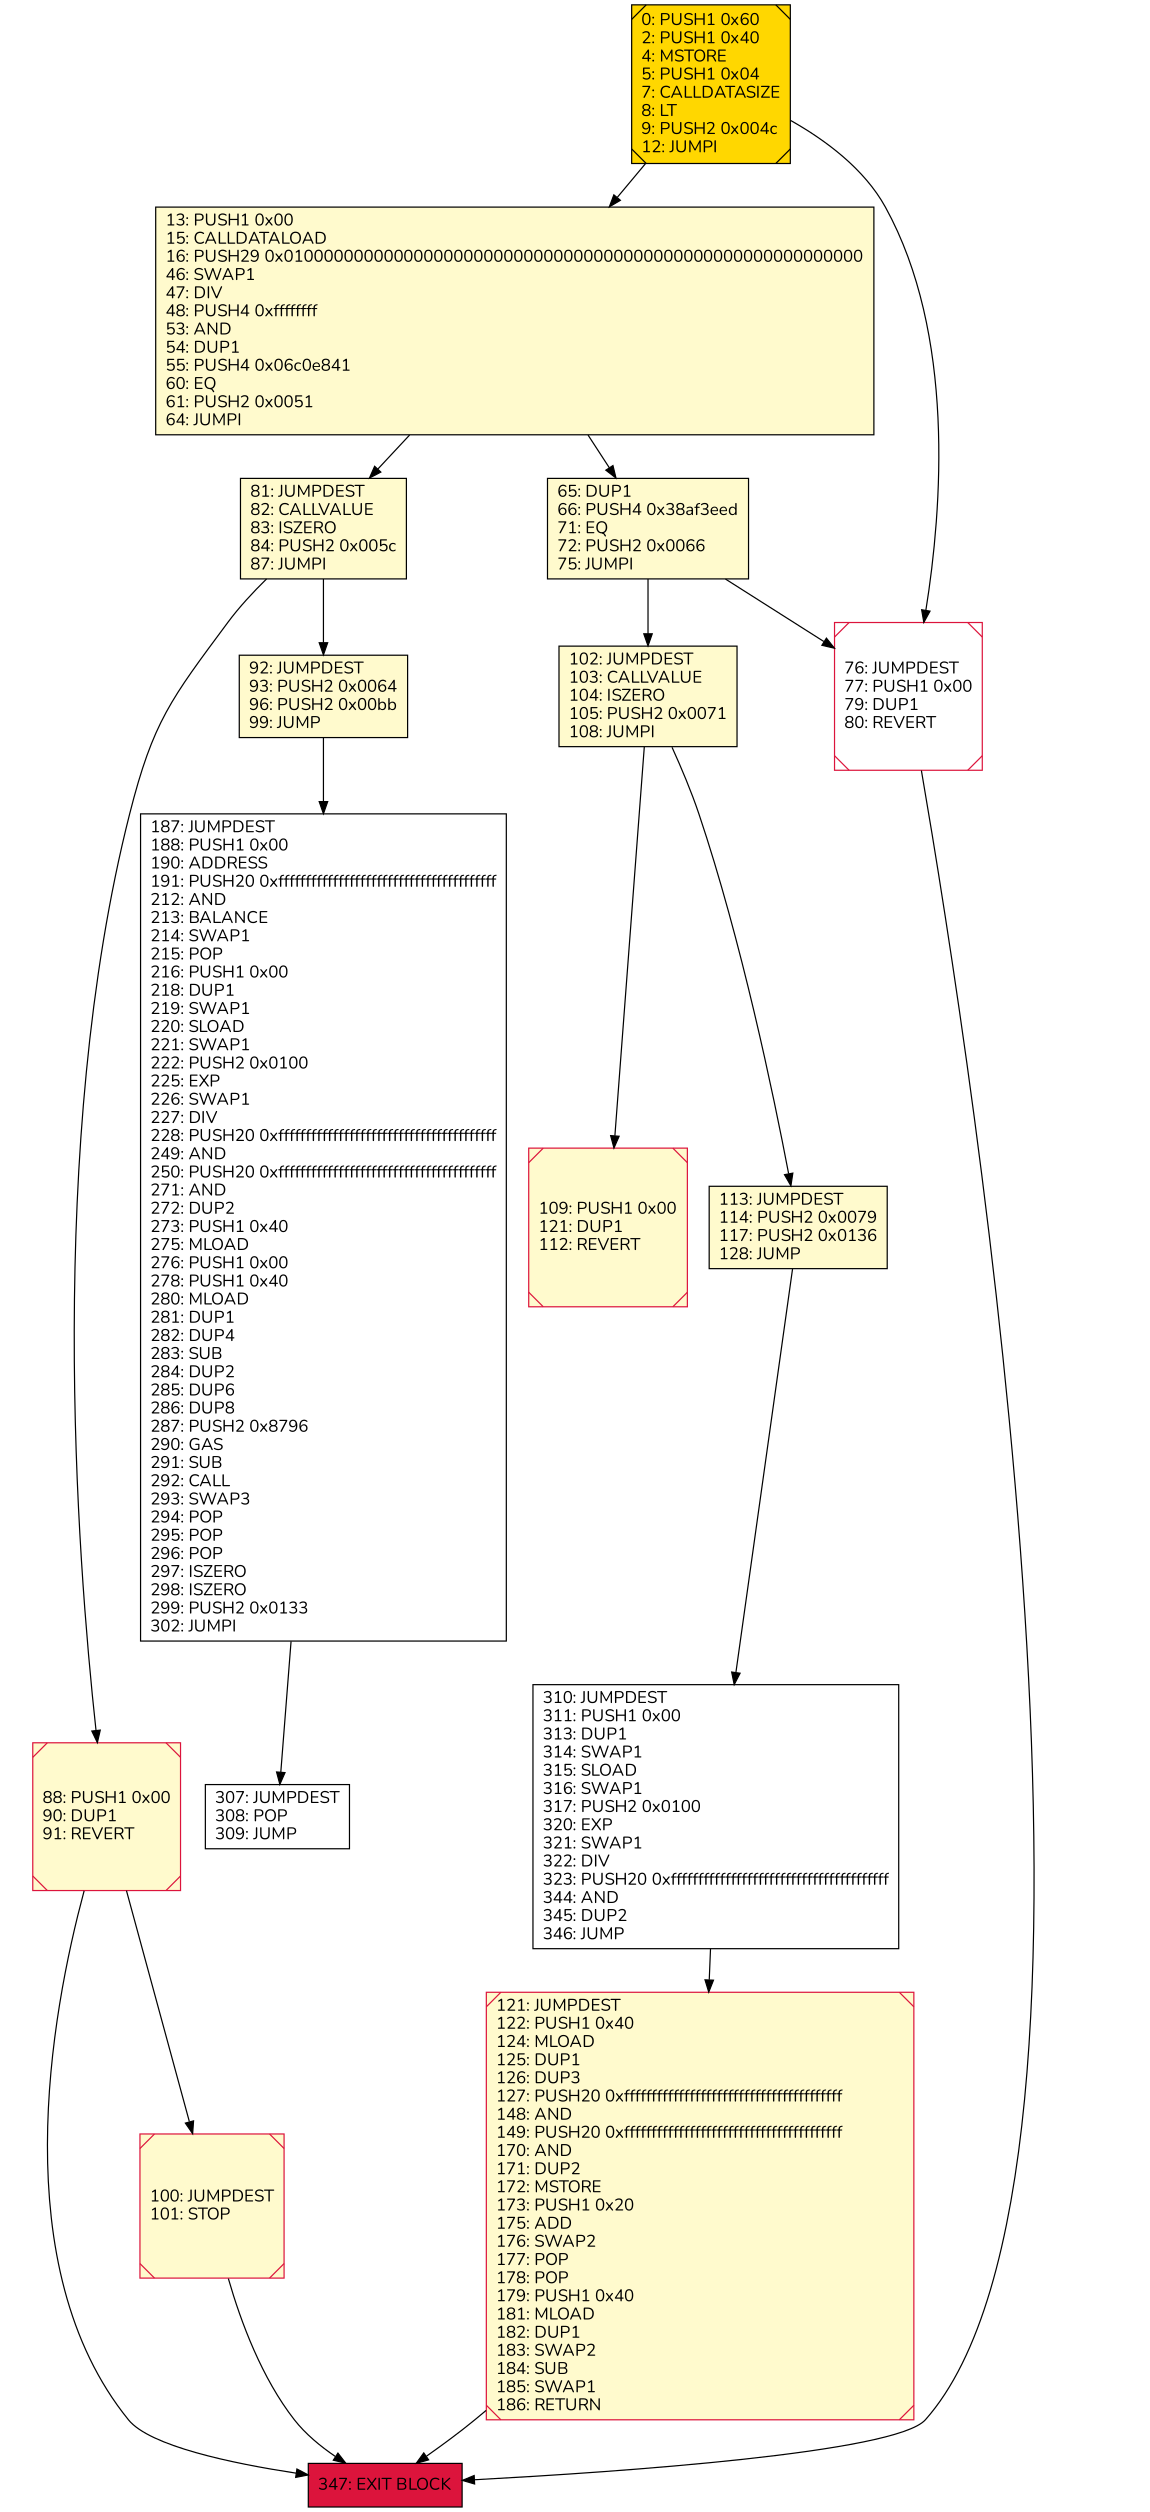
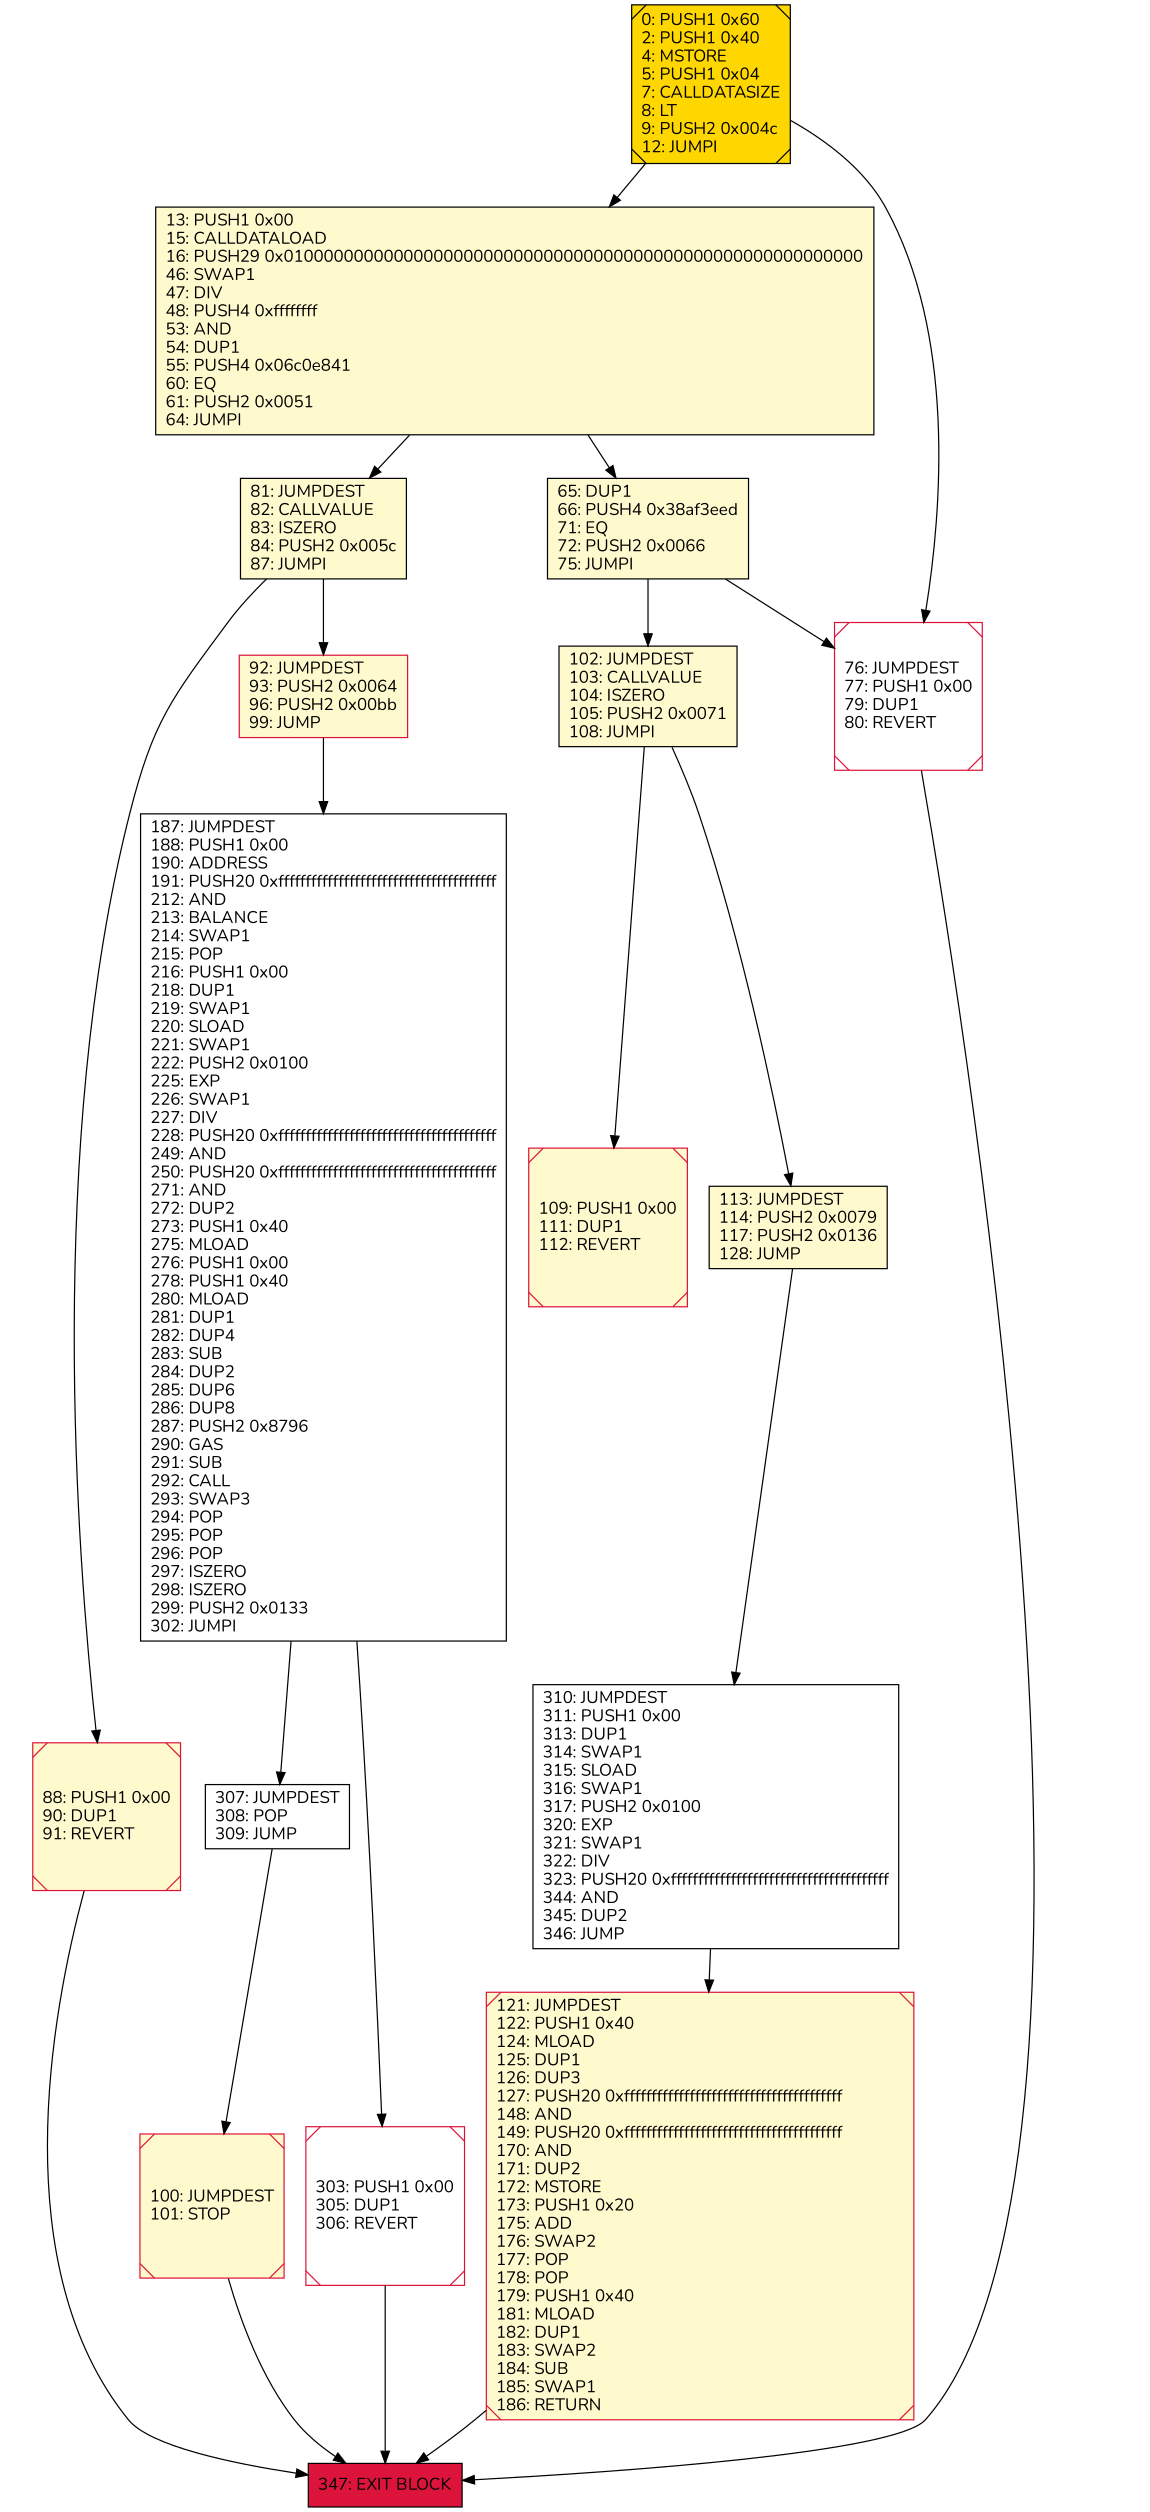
node "92: JUMPDEST 93: PUSH2 0x0064 96: PUSH2 0x00bb 99: JUMP": color black -> crimson
node "109: PUSH1 0x00 121: DUP1 112: REVERT": label "109: PUSH1 0x00 121: DUP1 112: REVERT" -> "109: PUSH1 0x00 111: DUP1 112: REVERT"
edge "88: PUSH1 0x00 90: DUP1 91: REVERT" -> "100: JUMPDEST 101: STOP": now "307: JUMPDEST 308: POP 309: JUMP" -> "100: JUMPDEST 101: STOP"
node "303: PUSH1 0x00 305: DUP1 306: REVERT": added
